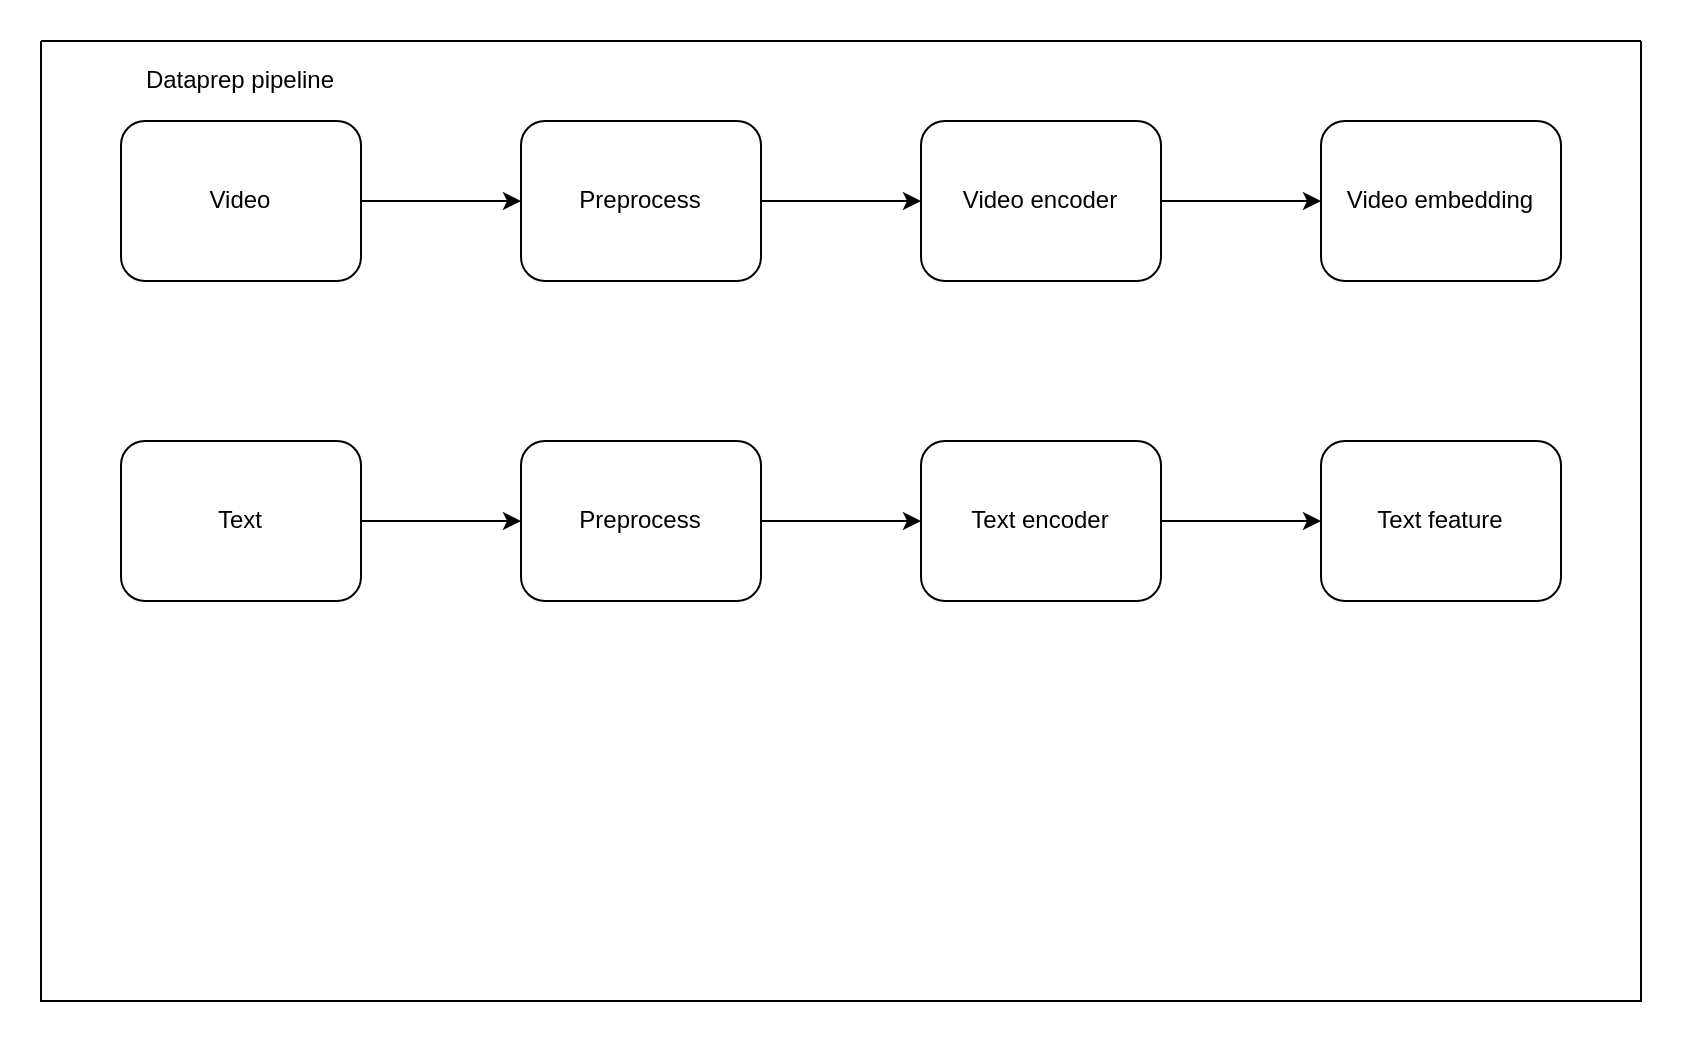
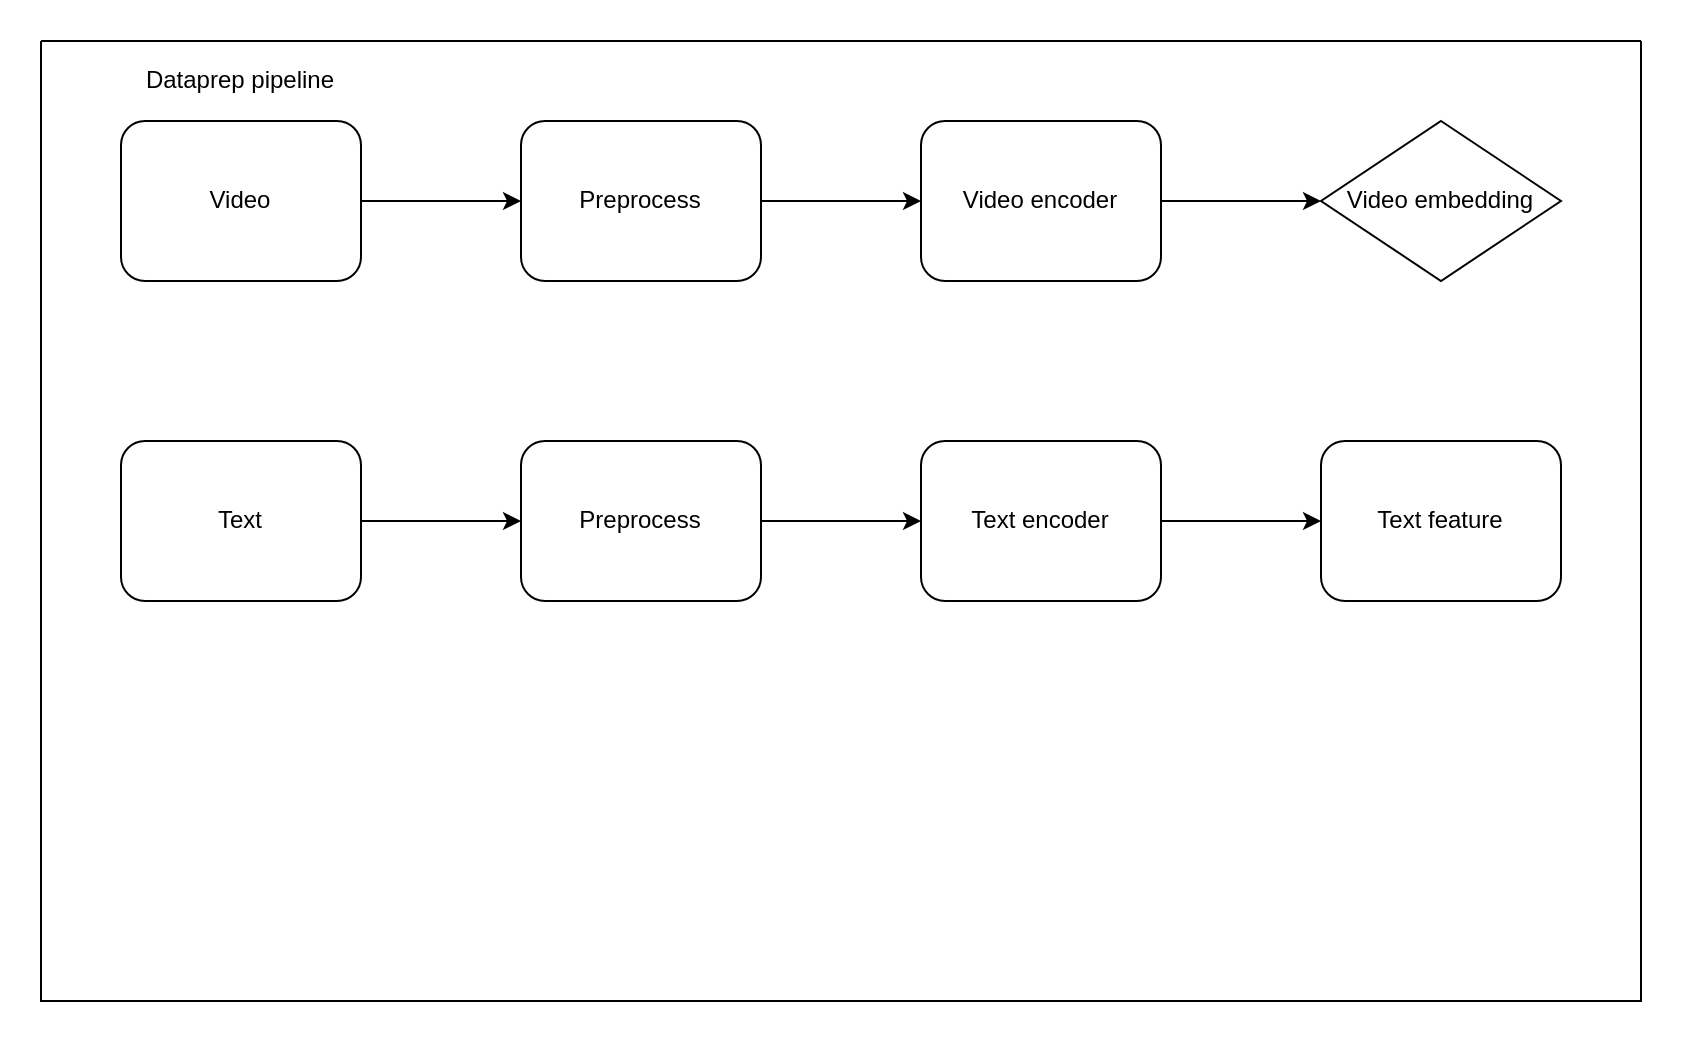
node "Video embedding": shape rounded rectangle -> diamond
